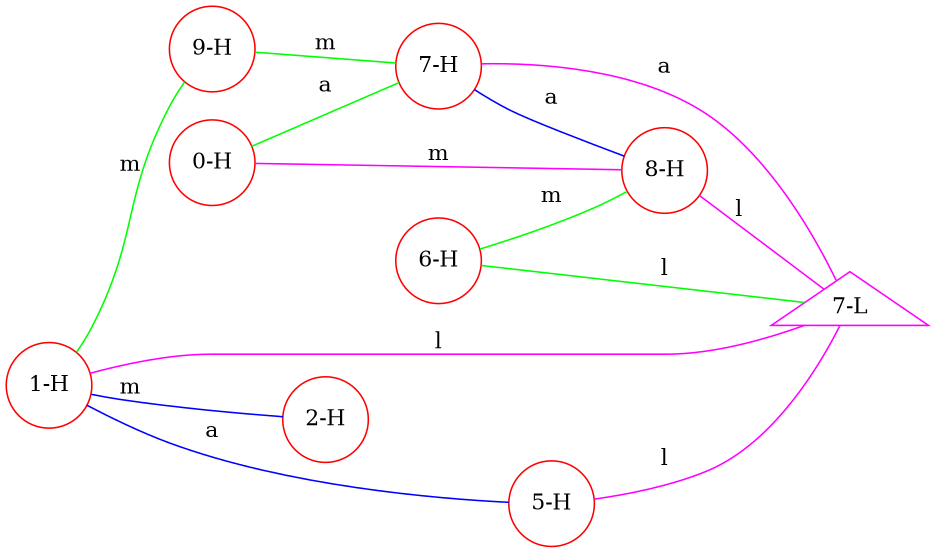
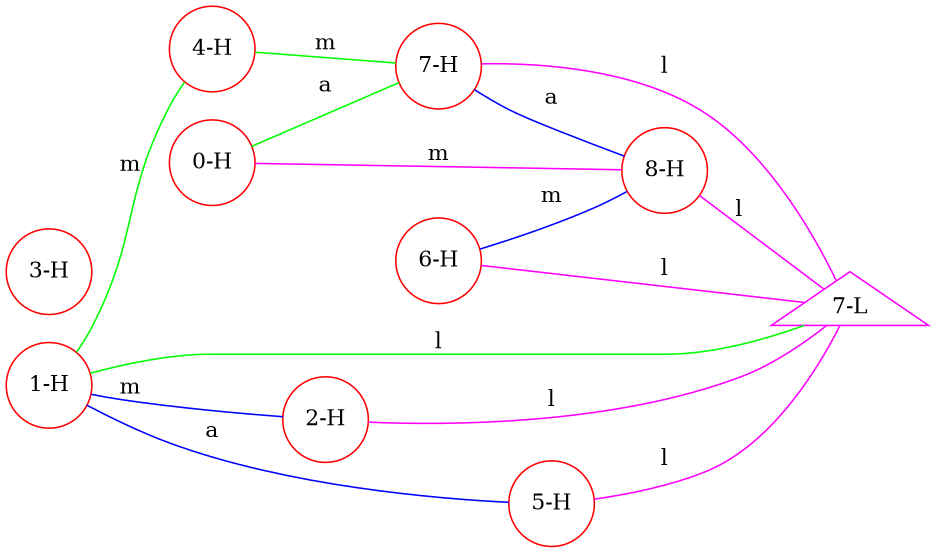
node "9-H": label "9-H" -> "4-H"
edge "7-H" -- "7-L": label "a" -> "l"
edge "8-H" -- "6-H": color green -> blue
node "3-H": added
edge "6-H" -- "7-L": color green -> magenta
edge "7-L" -- "1-H": color magenta -> green
edge "7-L" -- "2-H": added, label "l"
